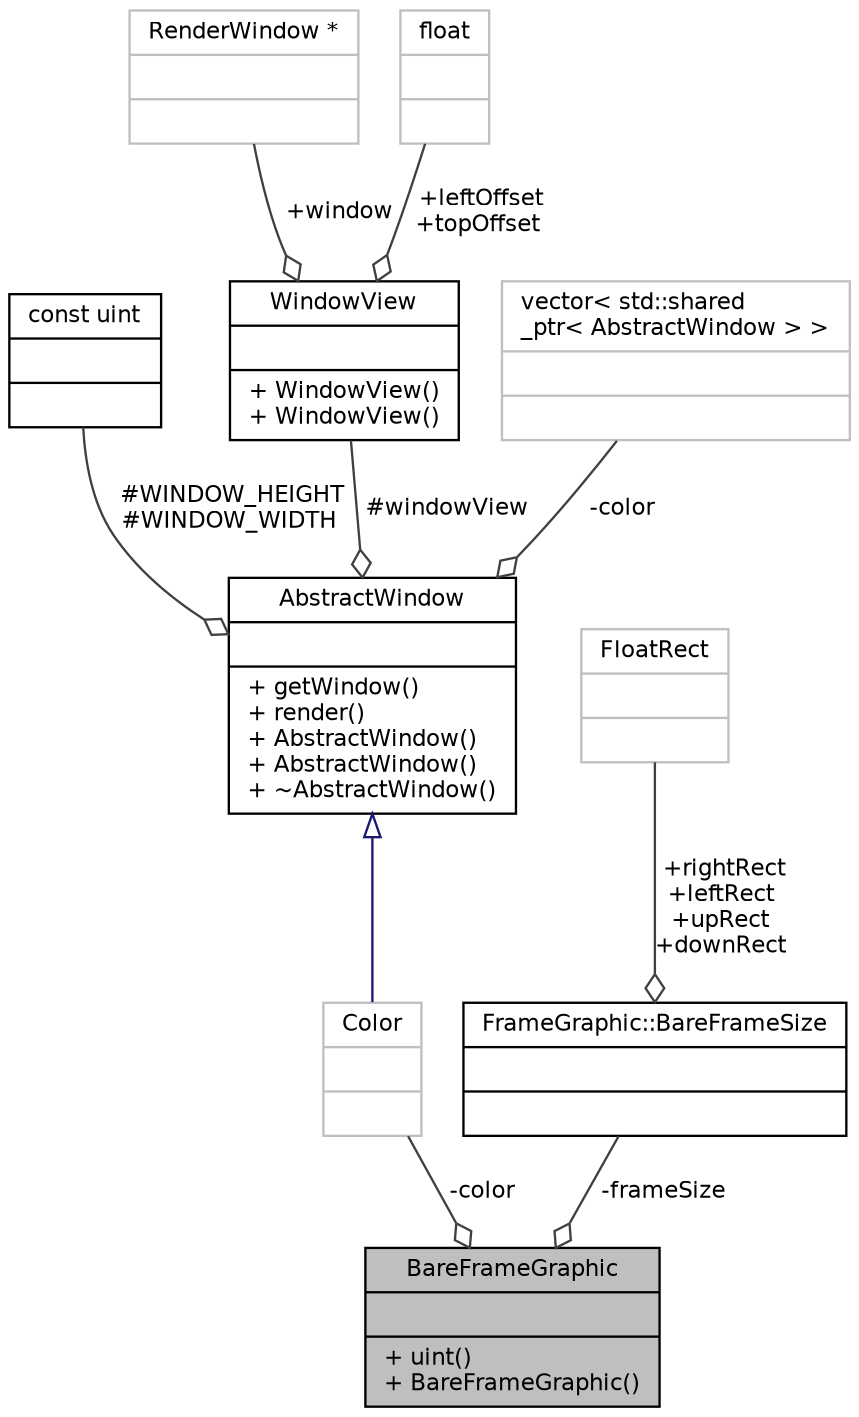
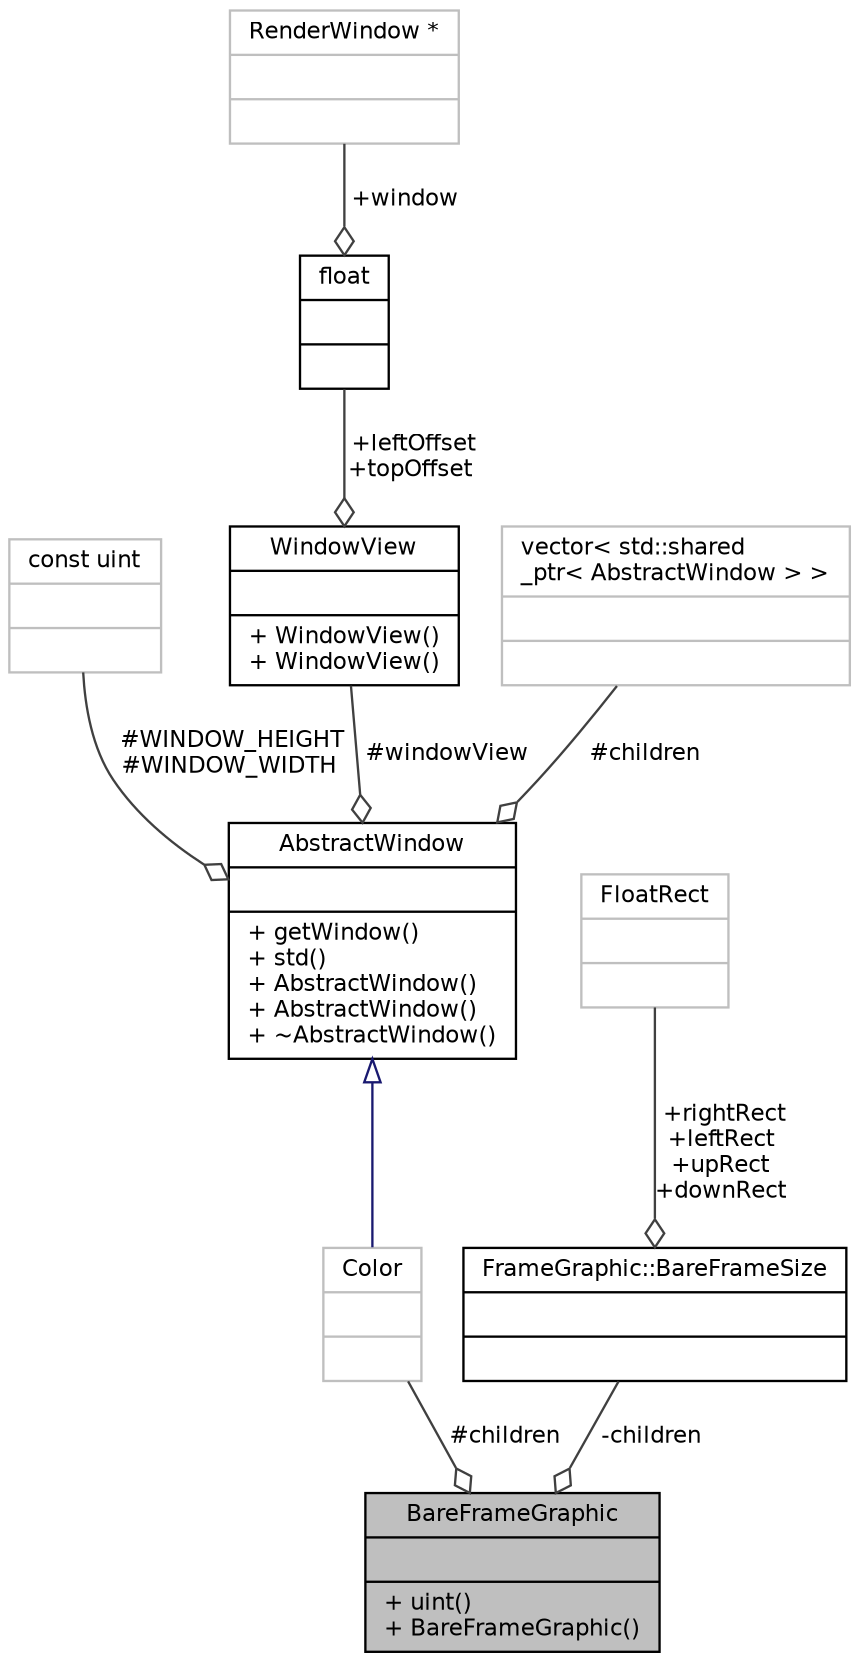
node "float": color grey75 -> black
edge "RenderWindow *" -> "WindowView": now "RenderWindow *" -> "float"
node "const uint": color black -> grey75
edge "vector< std::shared" -> "AbstractWindow": label " -color" -> " #children"
node "AbstractWindow": text "+ render()" -> "+ std()"
edge "Color" -> "BareFrameGraphic": label " -color" -> " #children"
edge "FrameGraphic::BareFrameSize" -> "BareFrameGraphic": label " -frameSize" -> " -children"
